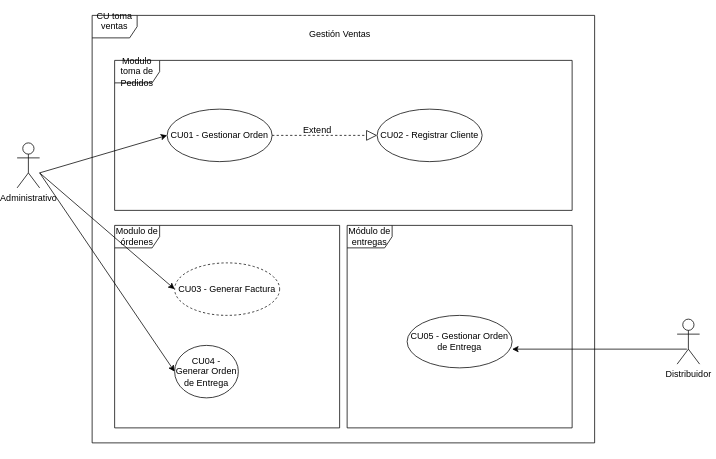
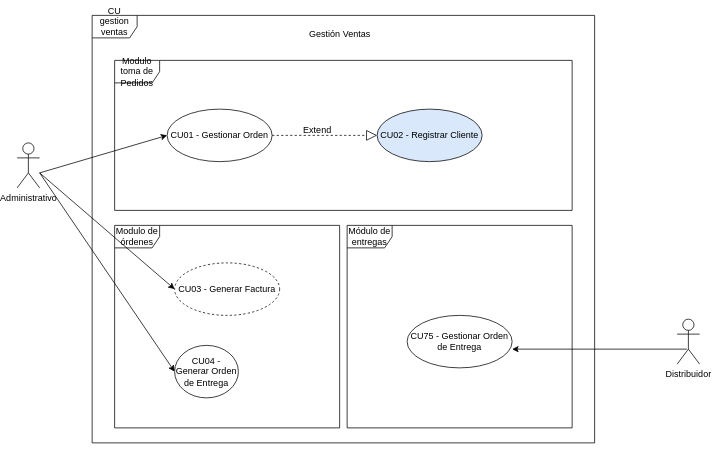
node "CU toma ventas": label "CU toma ventas" -> "CU gestion ventas"
node "CU02 - Registrar Cliente": fillcolor #ffffff -> #dae8fc
node "CU05 - Gestionar Orden de Entrega": label "CU05 - Gestionar Orden de Entrega" -> "CU75 - Gestionar Orden de Entrega"
